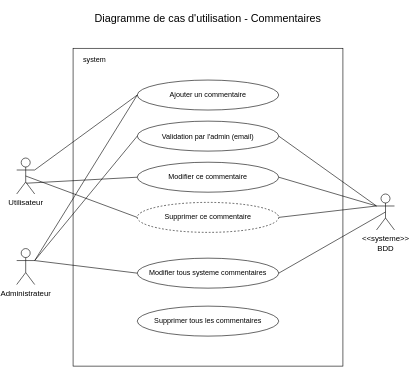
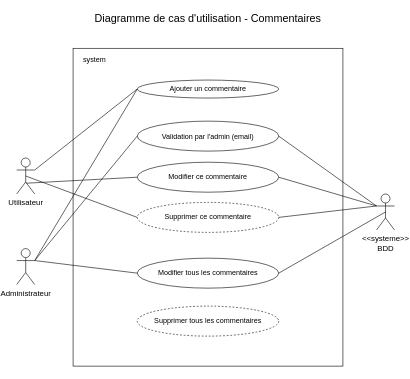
node "Ajouter un commentaire": size 142x30 -> 142x18
node "Modifier tous systeme commentaires": label "Modifier tous systeme commentaires" -> "Modifier tous les commentaires"
node "Supprimer tous les commentaires": style solid -> dashed
